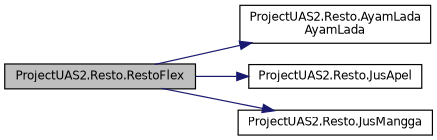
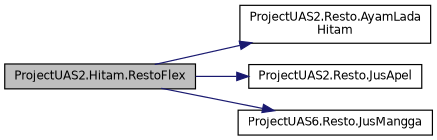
node "ProjectUAS2.Resto.AyamLada AyamLada": label "ProjectUAS2.Resto.AyamLada AyamLada" -> "ProjectUAS2.Resto.AyamLada Hitam"
node "ProjectUAS2.Resto.RestoFlex": label "ProjectUAS2.Resto.RestoFlex" -> "ProjectUAS2.Hitam.RestoFlex"
node "ProjectUAS2.Resto.JusMangga": label "ProjectUAS2.Resto.JusMangga" -> "ProjectUAS6.Resto.JusMangga"
